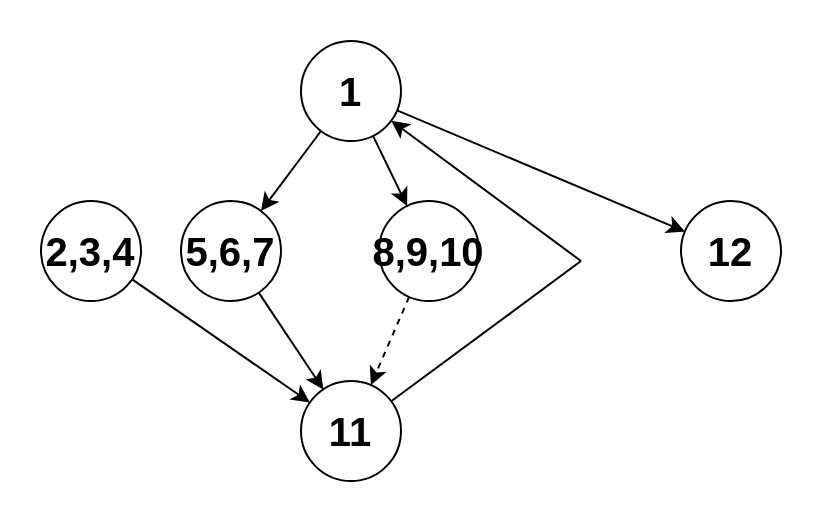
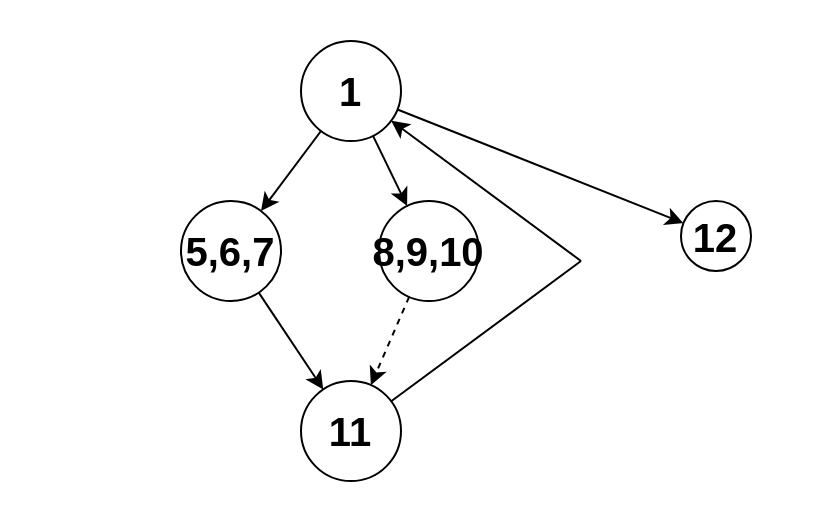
node "2,3,4": removed
node "12": size 100x100 -> 70x70
edge "2,3,4" -> "11": removed
